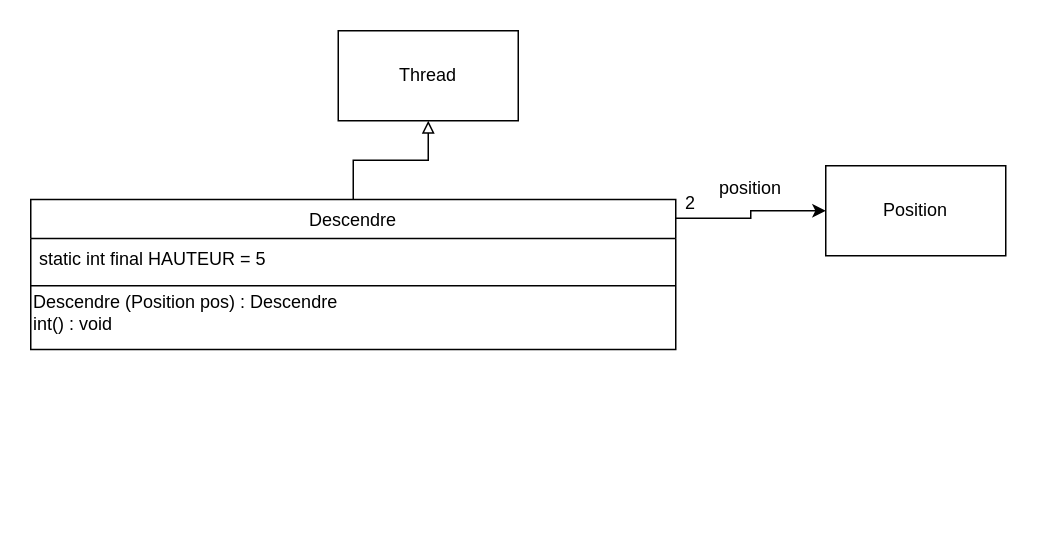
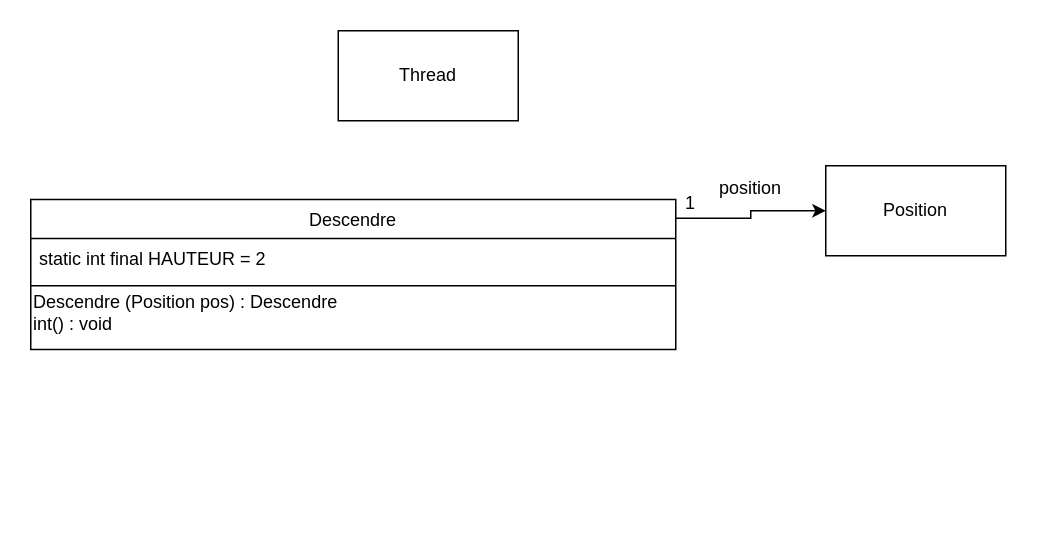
edge "Descendre" -> "Thread": removed
node "2": label "2" -> "1"
node "static int final HAUTEUR = 5": label "static int final HAUTEUR = 5" -> "static int final HAUTEUR = 2"
